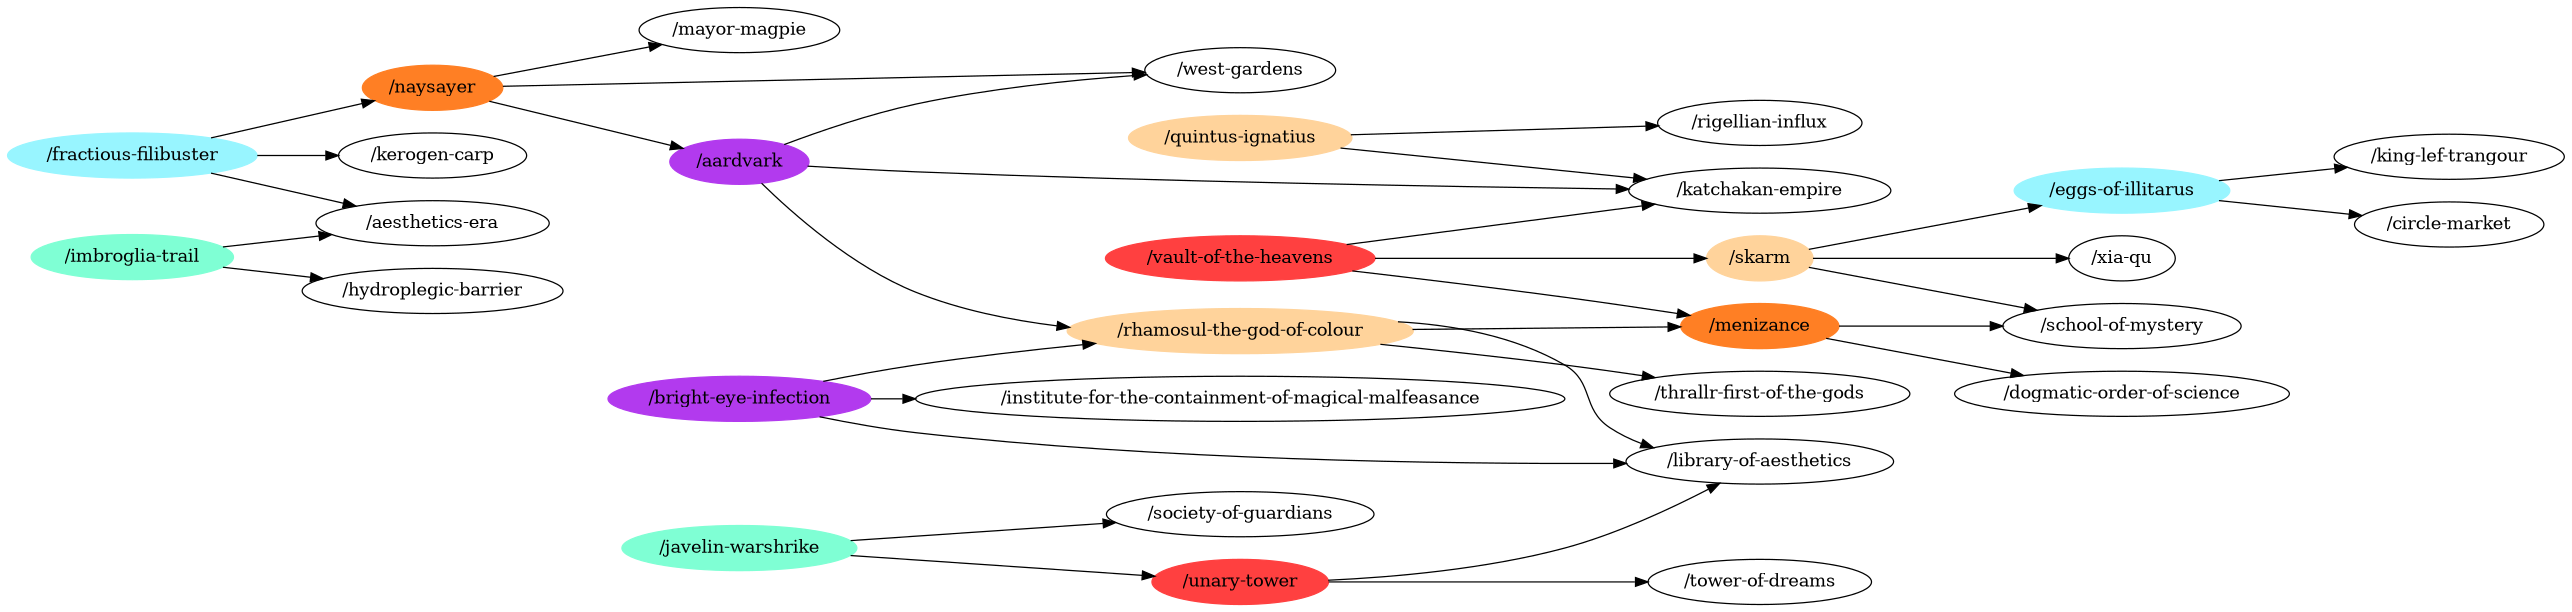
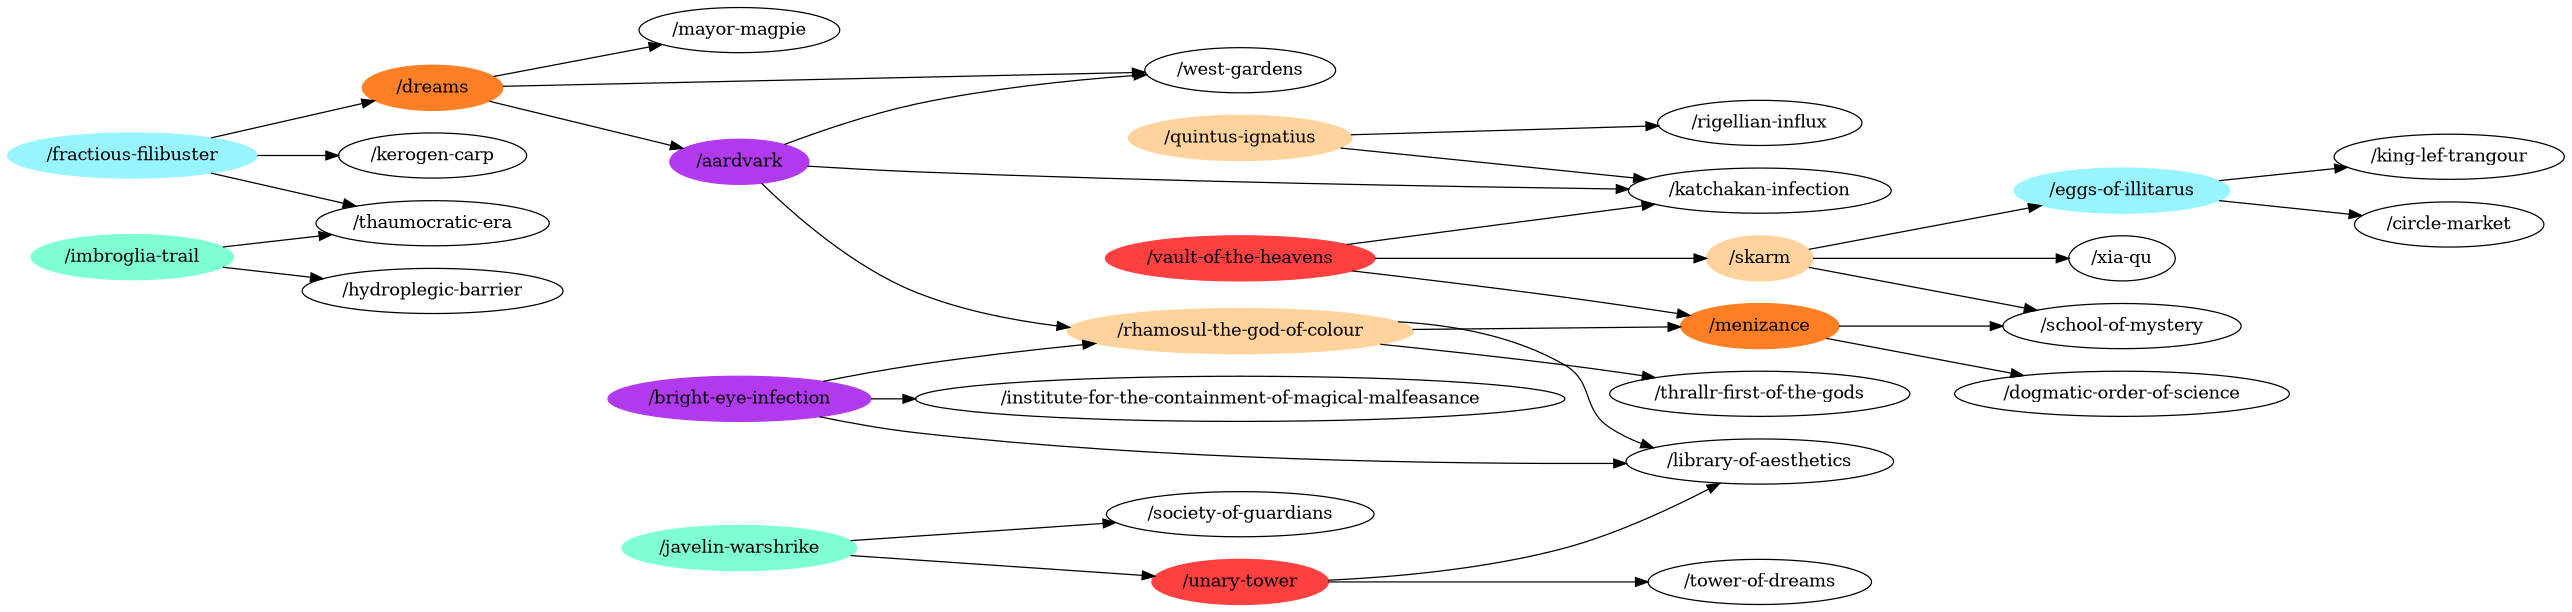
node "/naysayer": label "/naysayer" -> "/dreams"
node "/katchakan-empire": label "/katchakan-empire" -> "/katchakan-infection"
node "/aesthetics-era": label "/aesthetics-era" -> "/thaumocratic-era"
